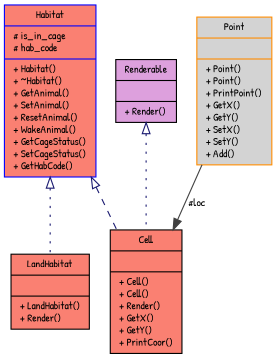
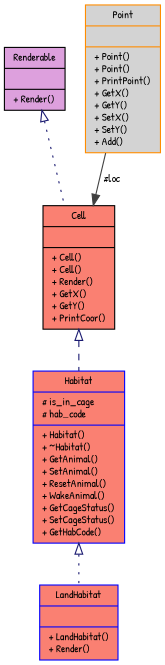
edge "Cell" -> "Habitat": reversed
node "LandHabitat": color black -> blue
